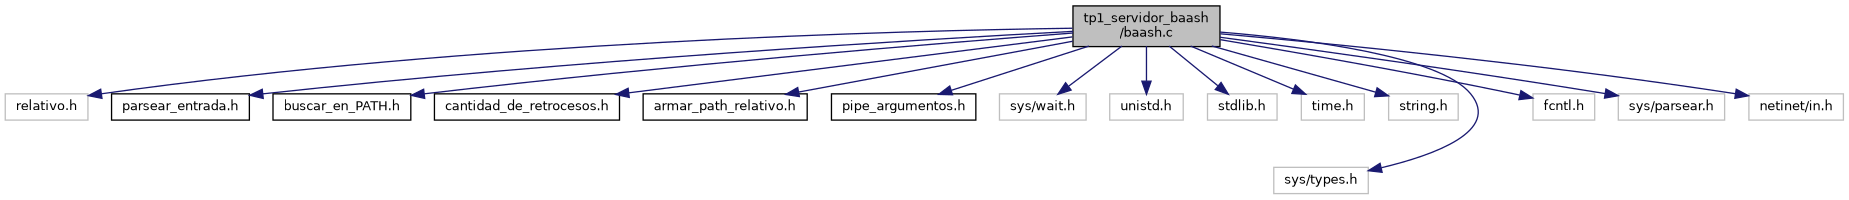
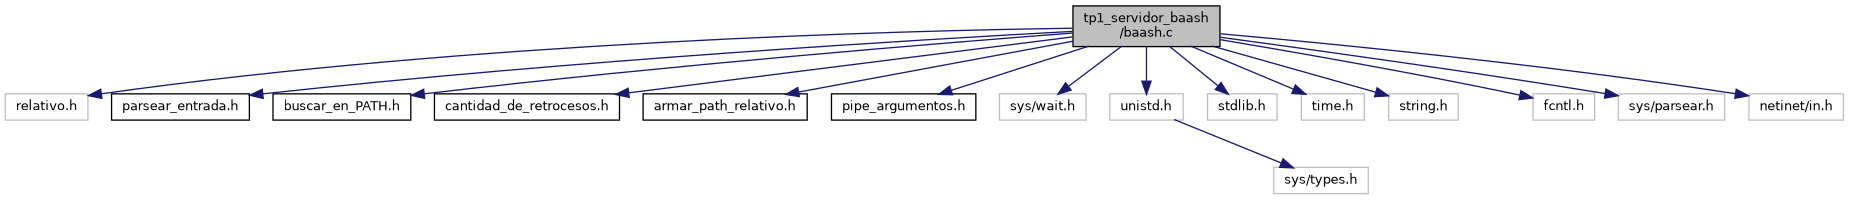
edge "tp1_servidor_baash /baash.c" -> "sys/types.h": now "unistd.h" -> "sys/types.h"
